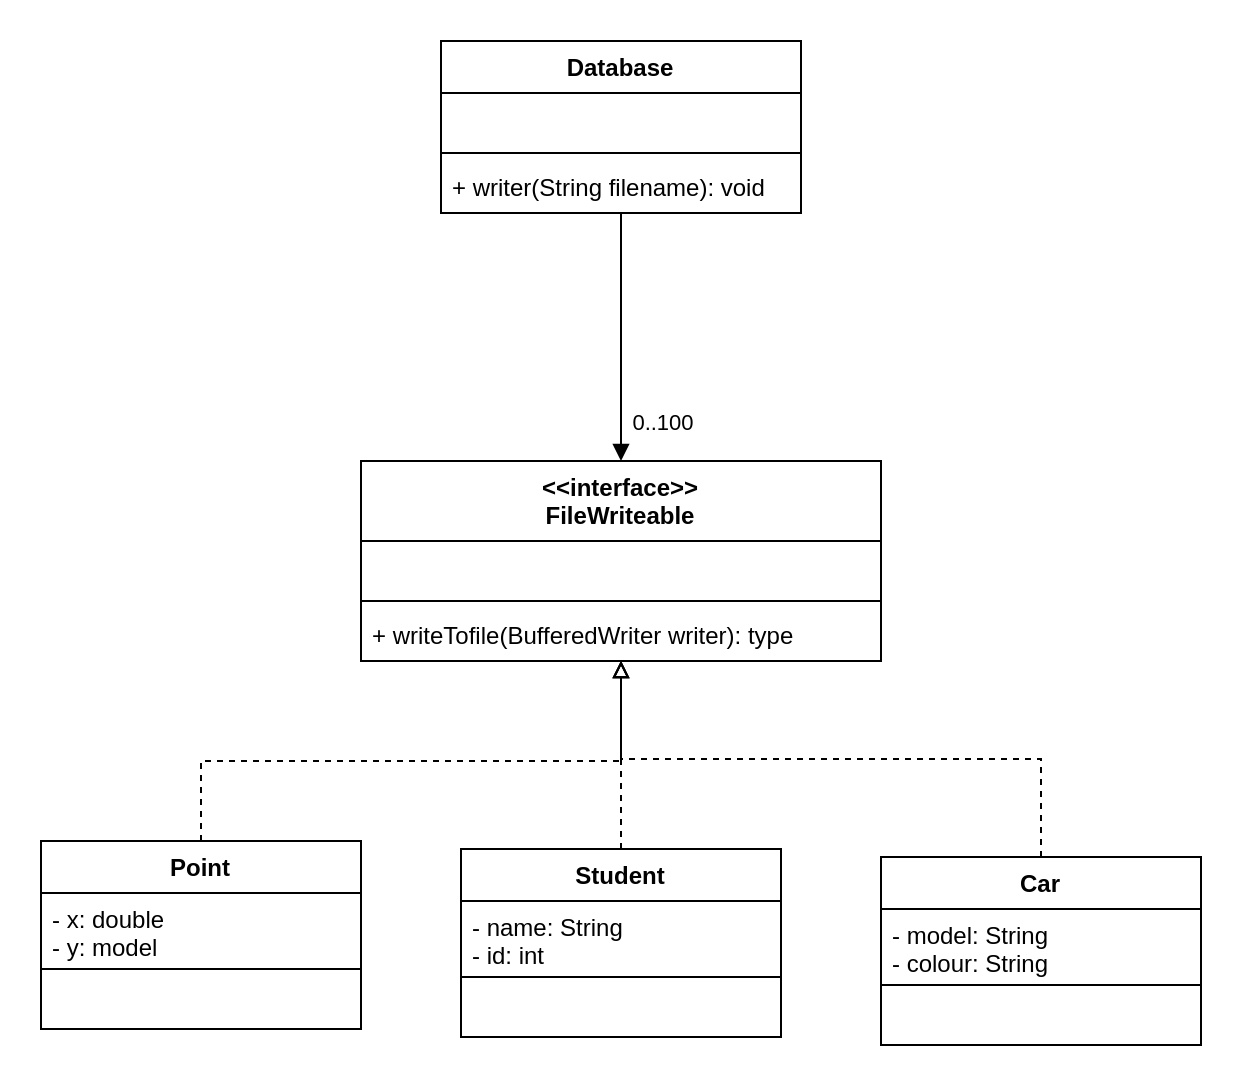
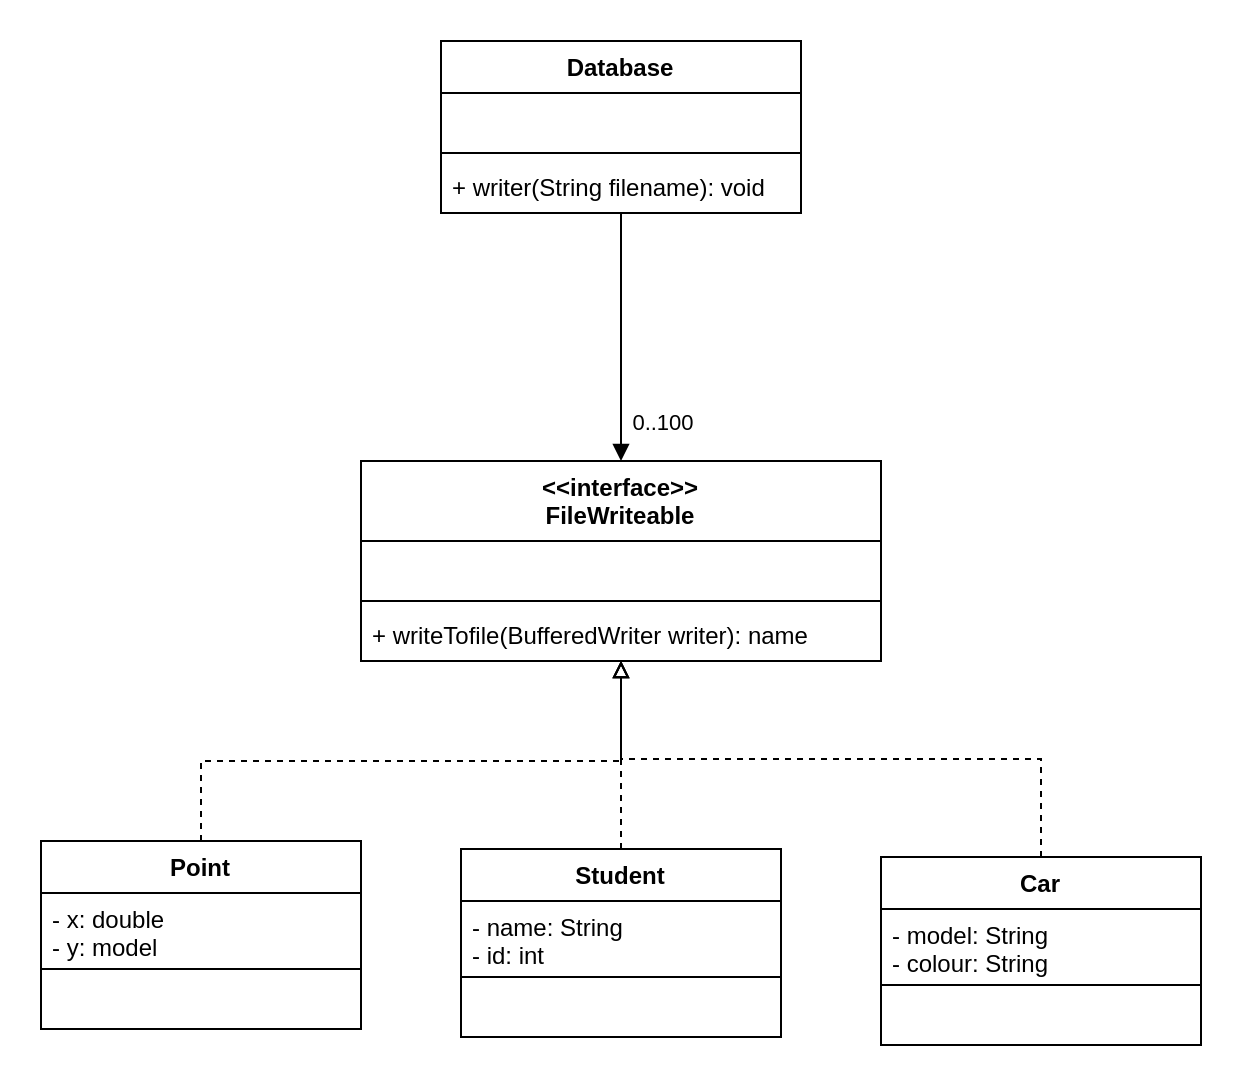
node "+ writeTofile(BufferedWriter writer): type": label "+ writeTofile(BufferedWriter writer): type" -> "+ writeTofile(BufferedWriter writer): name"
